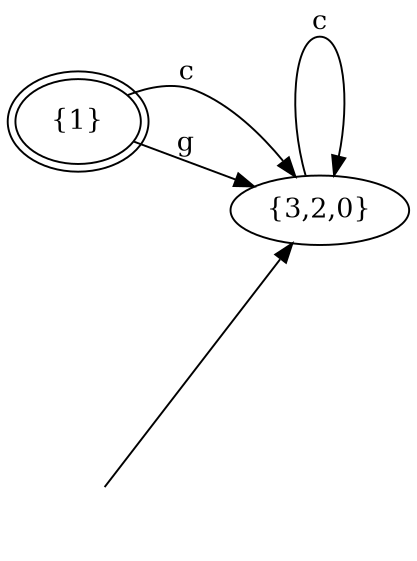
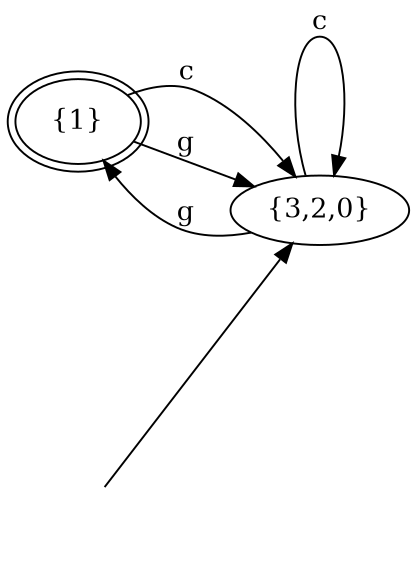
edge "{3,2,0}" -> "{1}": added, label "g"
